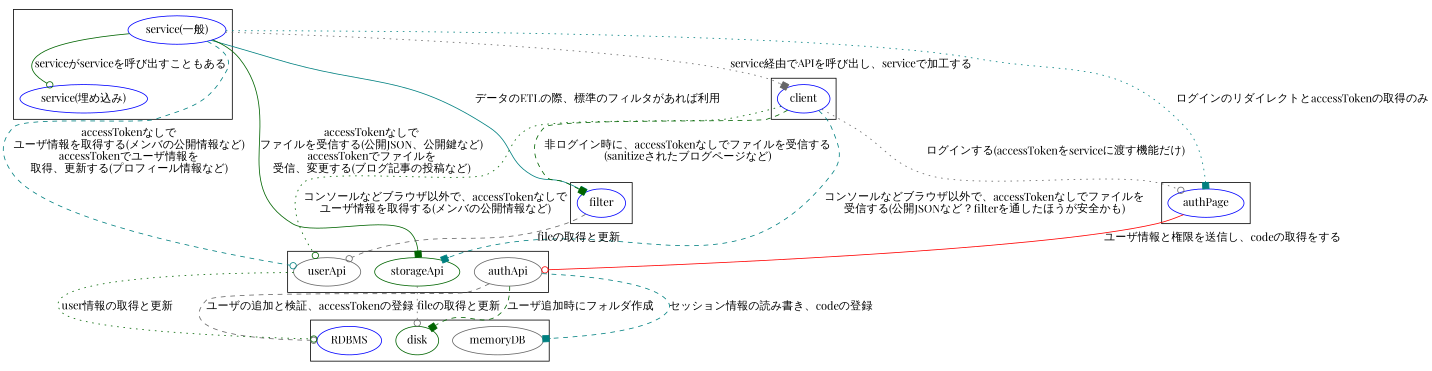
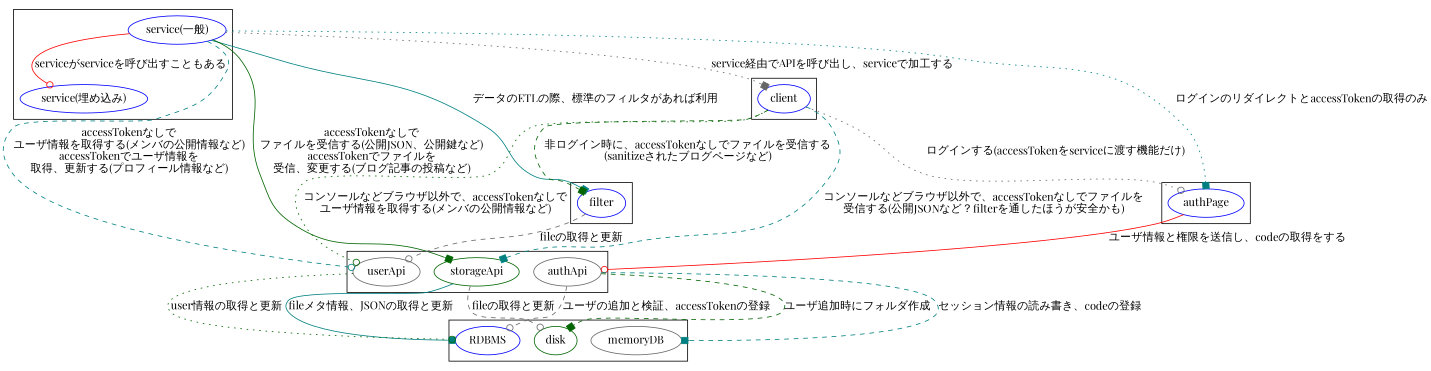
edge "service(一般)" -> "service(埋め込み)": color darkgreen -> red
edge "storageApi" -> "disk": style dotted -> dashed
edge "storageApi" -> "RDBMS": added, label "fileメタ情報、JSONの取得と更新"
